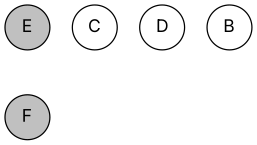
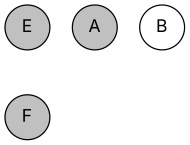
node "A": added
node "C": removed
node "D": removed
